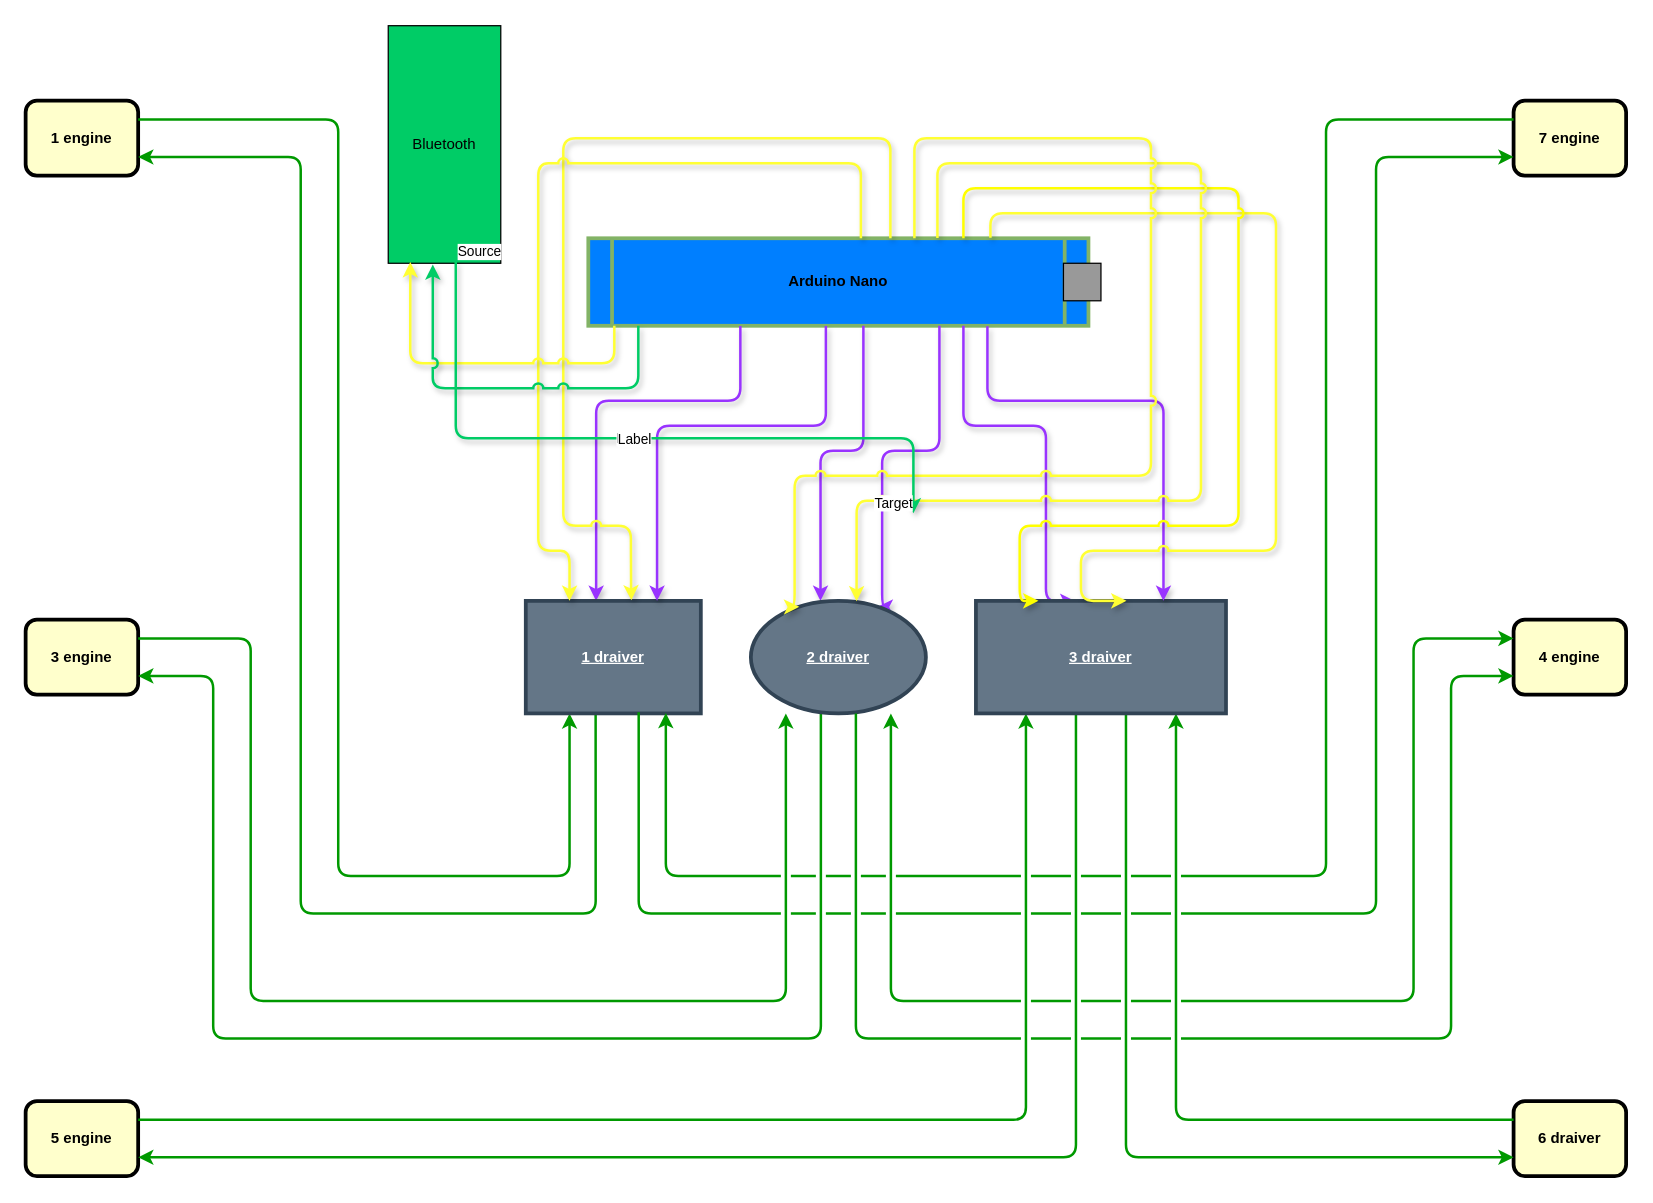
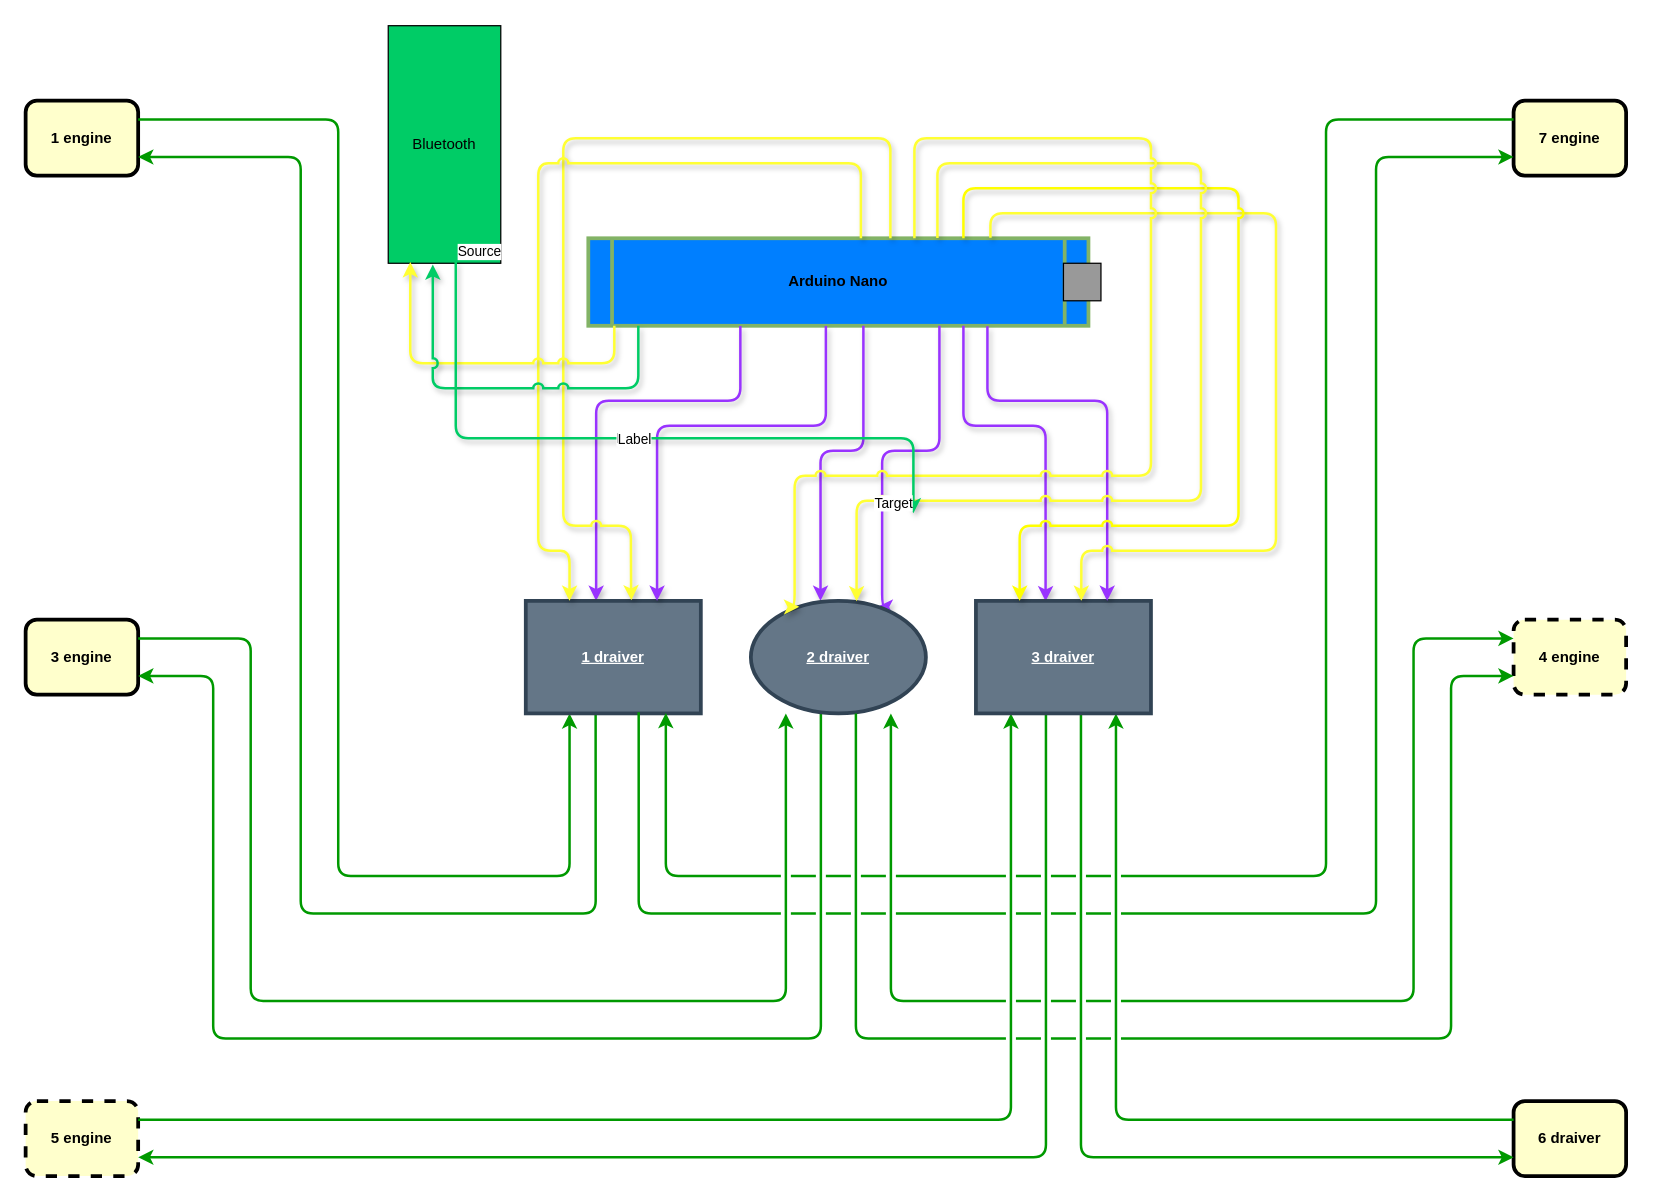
node "3 draiver": size 250x113 -> 175x113
node "4 engine": style solid -> dashed
node "5 engine": style solid -> dashed
